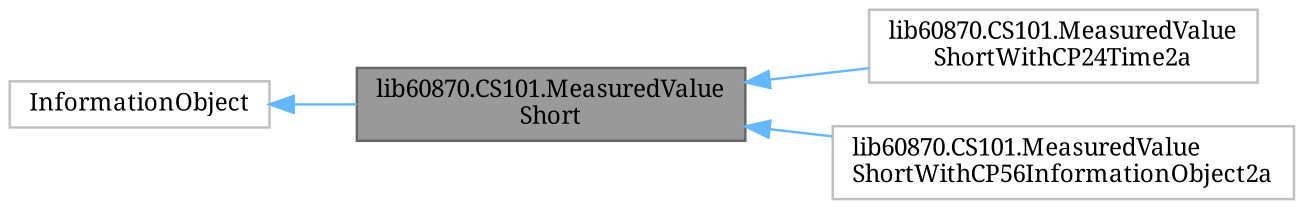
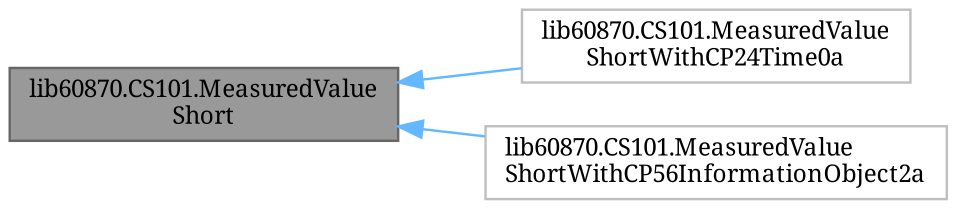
node "lib60870.CS101.MeasuredValue ShortWithCP24Time2a": label "lib60870.CS101.MeasuredValue ShortWithCP24Time2a" -> "lib60870.CS101.MeasuredValue ShortWithCP24Time0a"
node "InformationObject": removed
